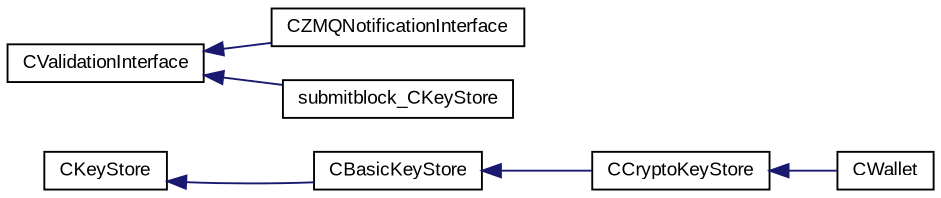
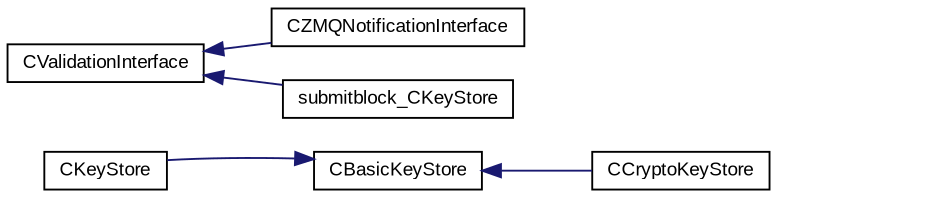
node "CWallet": removed
edge "CBasicKeyStore" -> "CKeyStore": reversed
